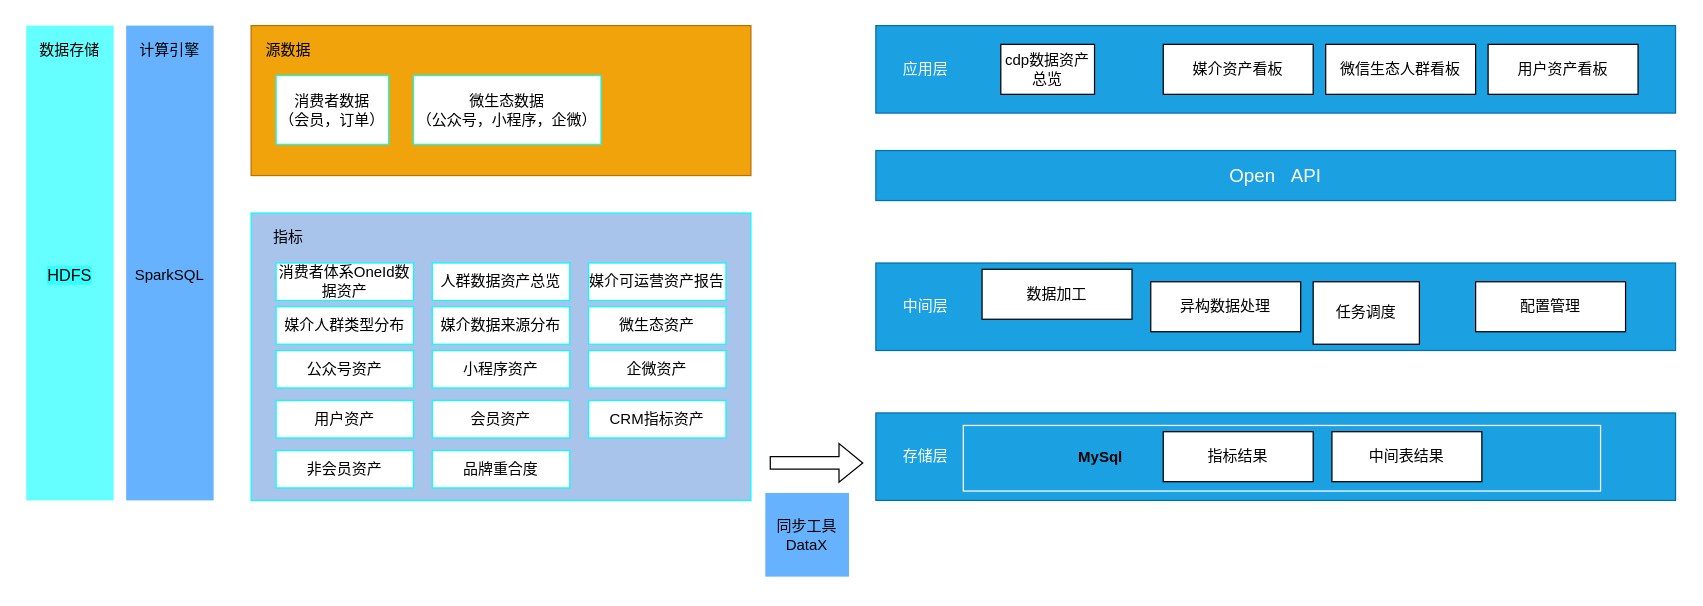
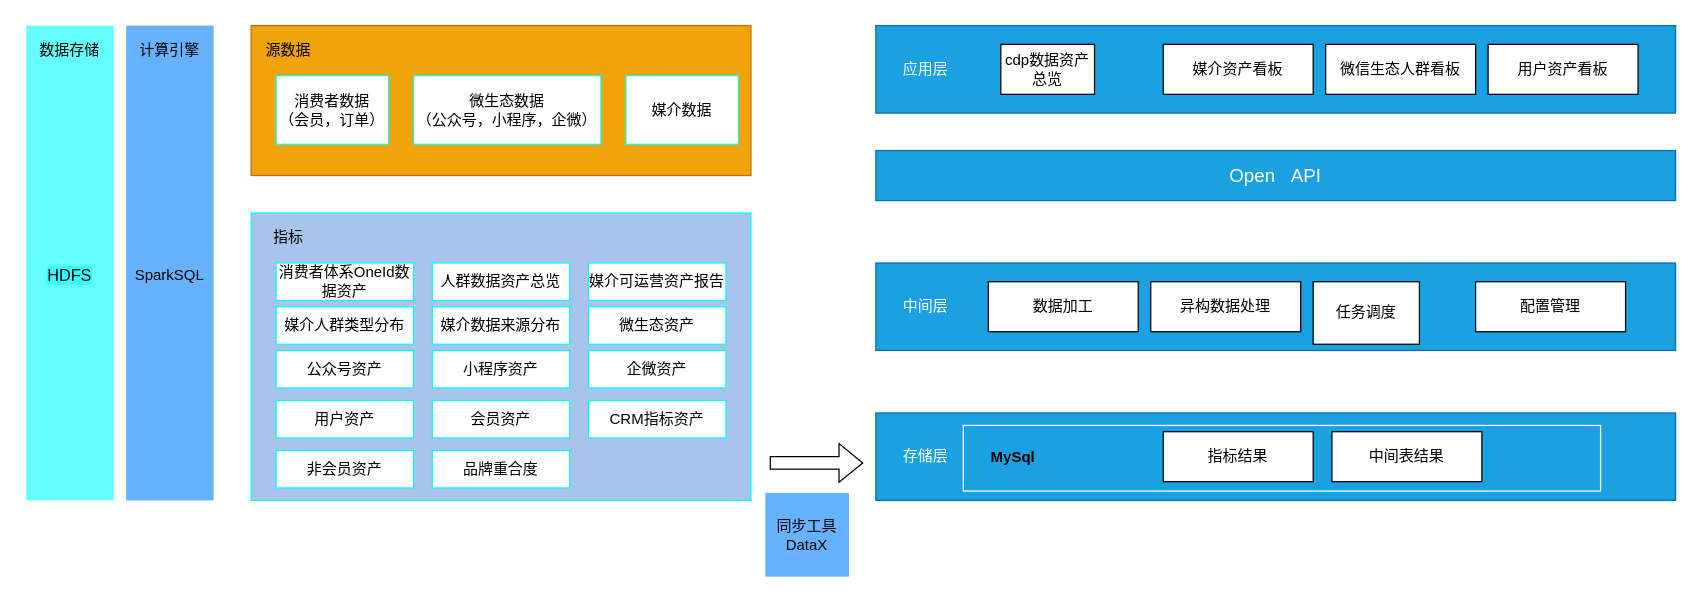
node "媒介数据": added
node "数据加工": moved (1057, 294) -> (1063, 307)
node "MySql": moved (1101, 458) -> (1013, 458)
